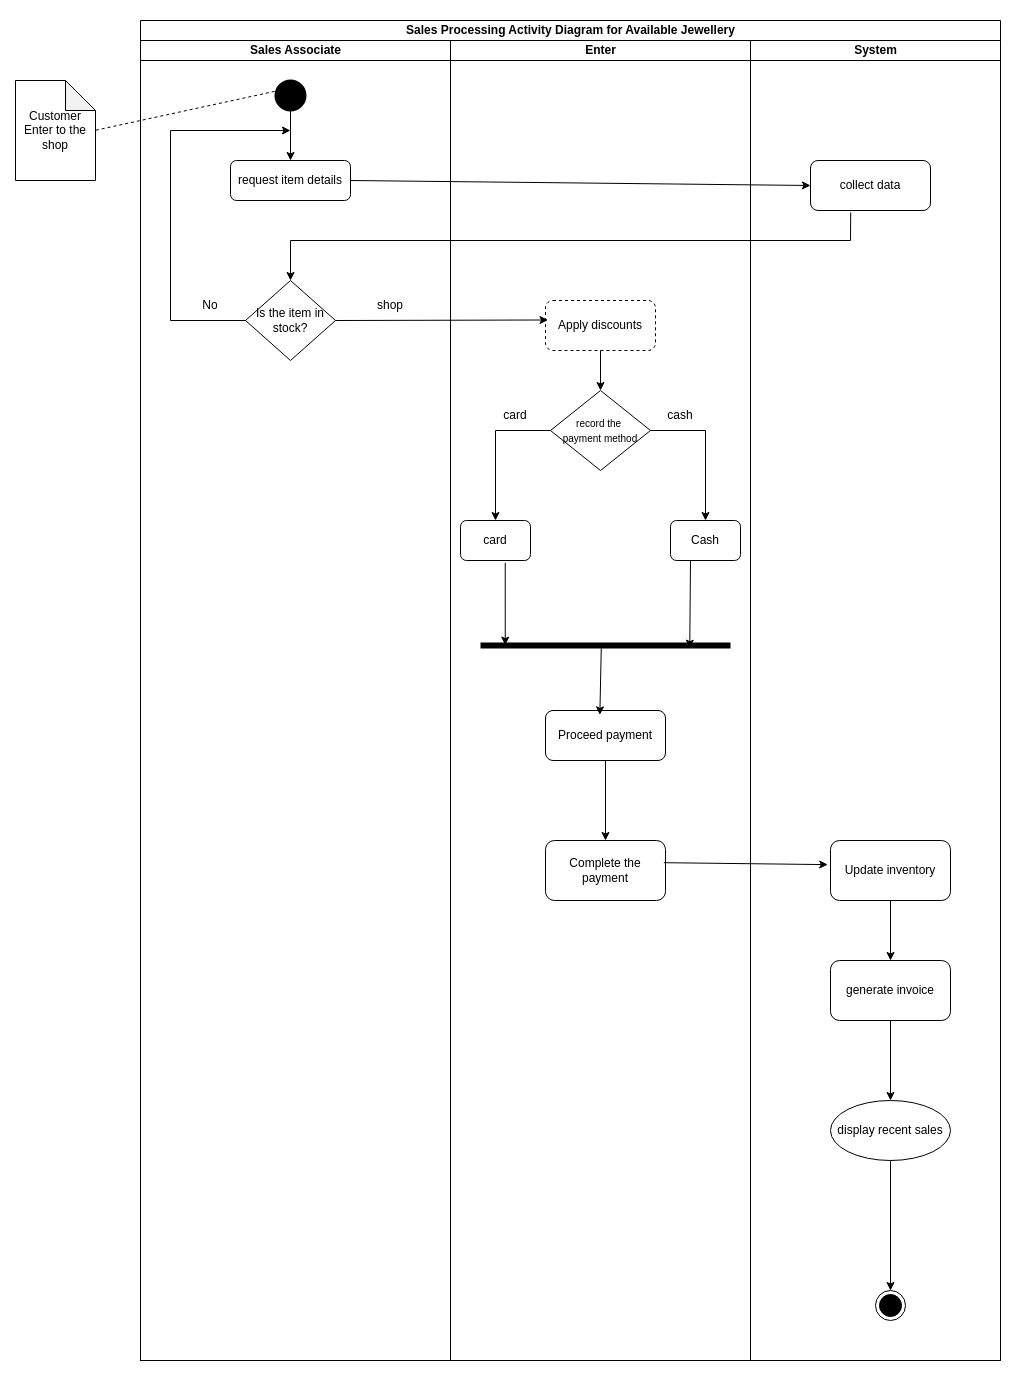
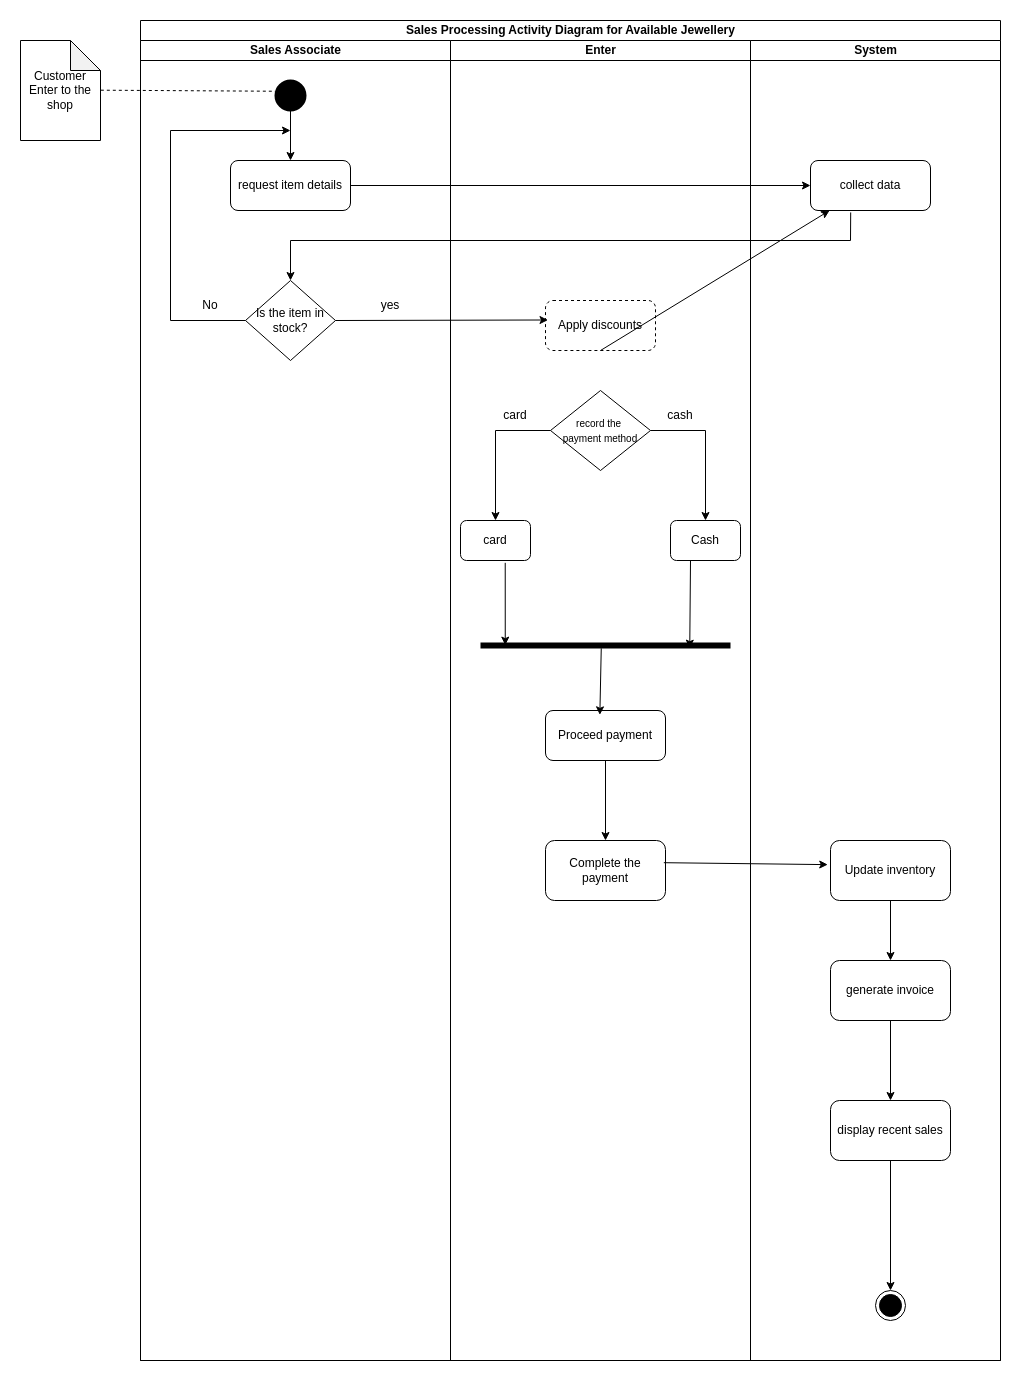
node "Customer Enter to the shop": moved (56, 131) -> (61, 91)
node "request item details": size 120x40 -> 120x50
node "shop": label "shop" -> "yes"
edge "Apply discounts" -> "record the payment method": now "Apply discounts" -> "collect data"
node "display recent sales": shape ellipse -> rounded rectangle
